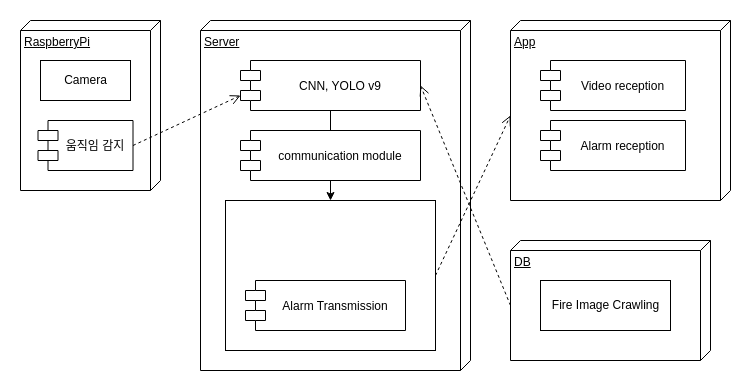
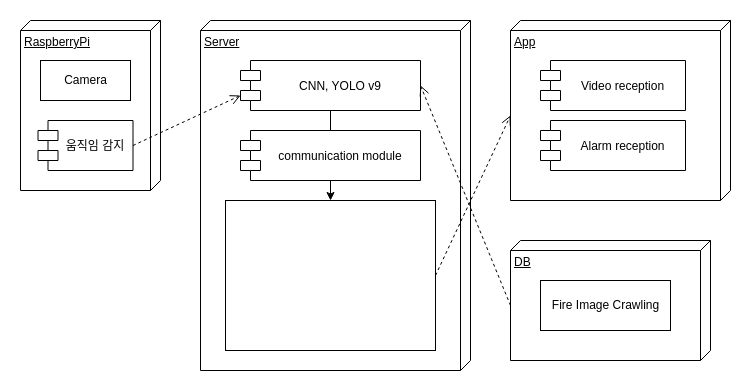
node "Alarm Transmission": removed
